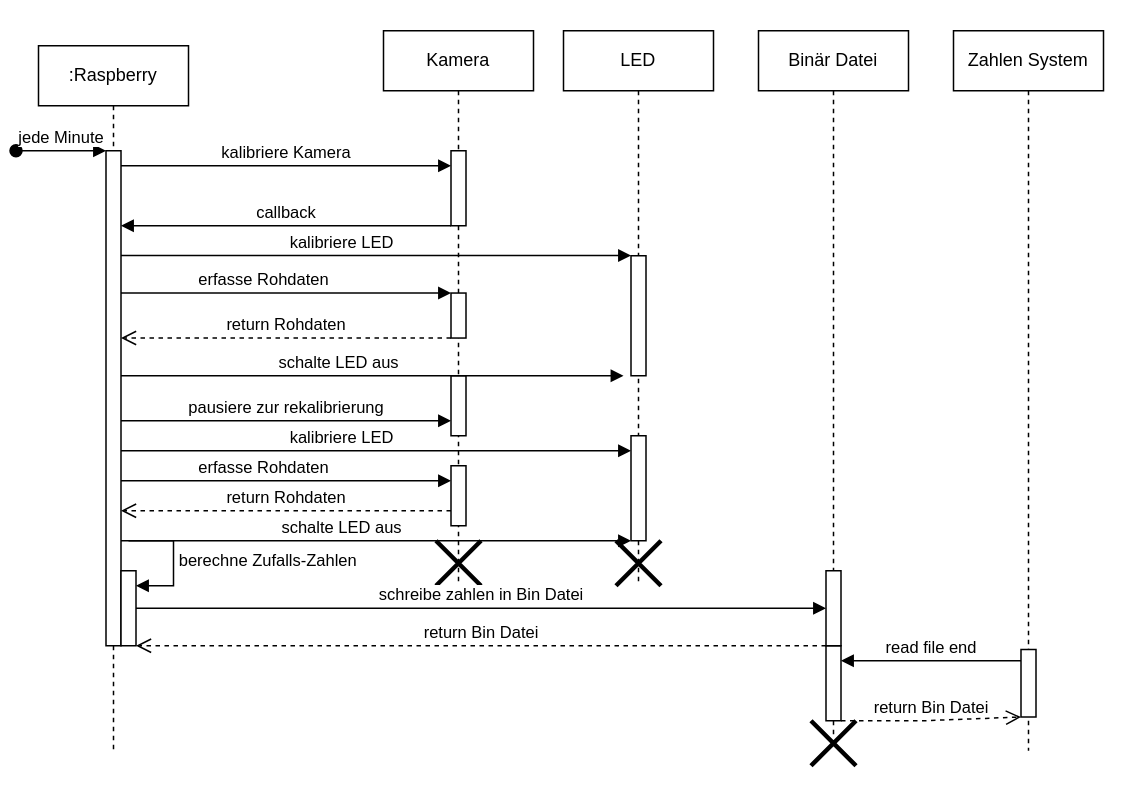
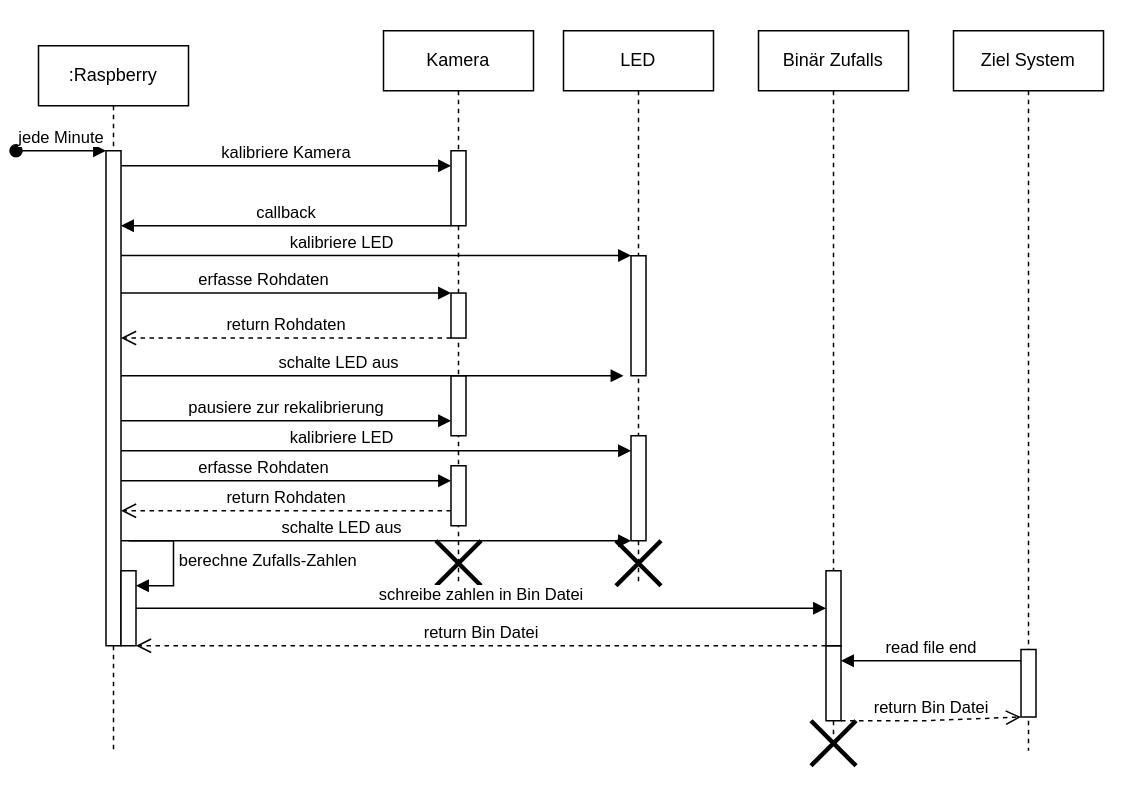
node "Binär Datei": label "Binär Datei" -> "Binär Zufalls"
node "Zahlen System": label "Zahlen System" -> "Ziel System"
